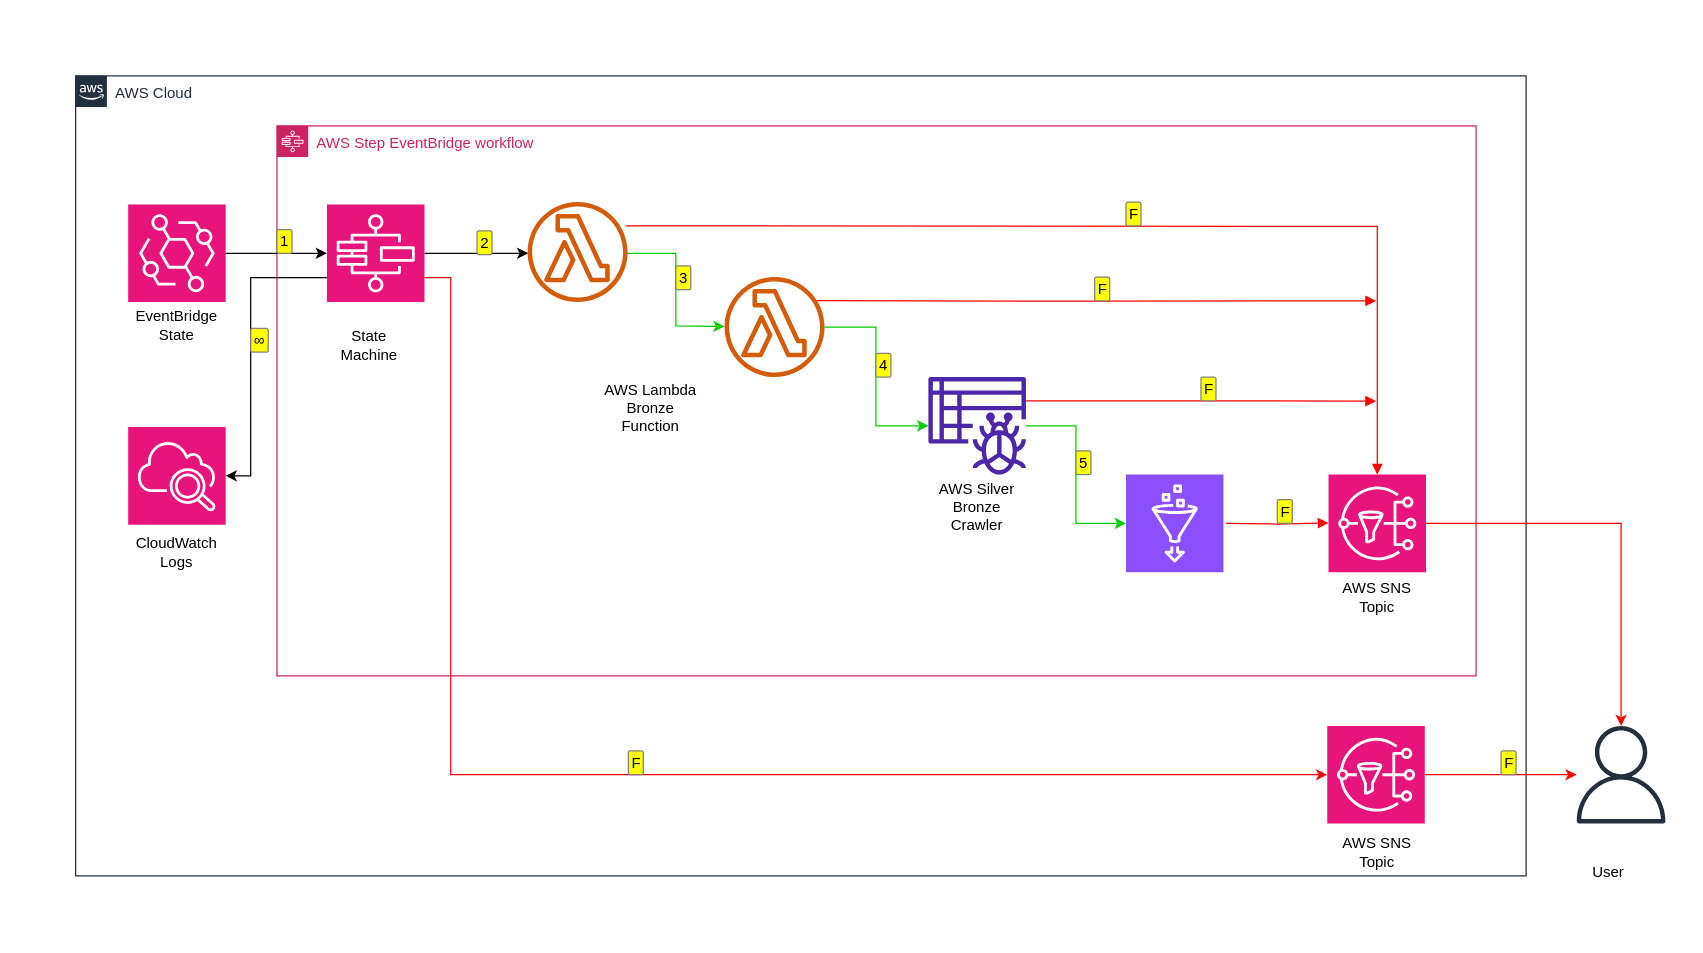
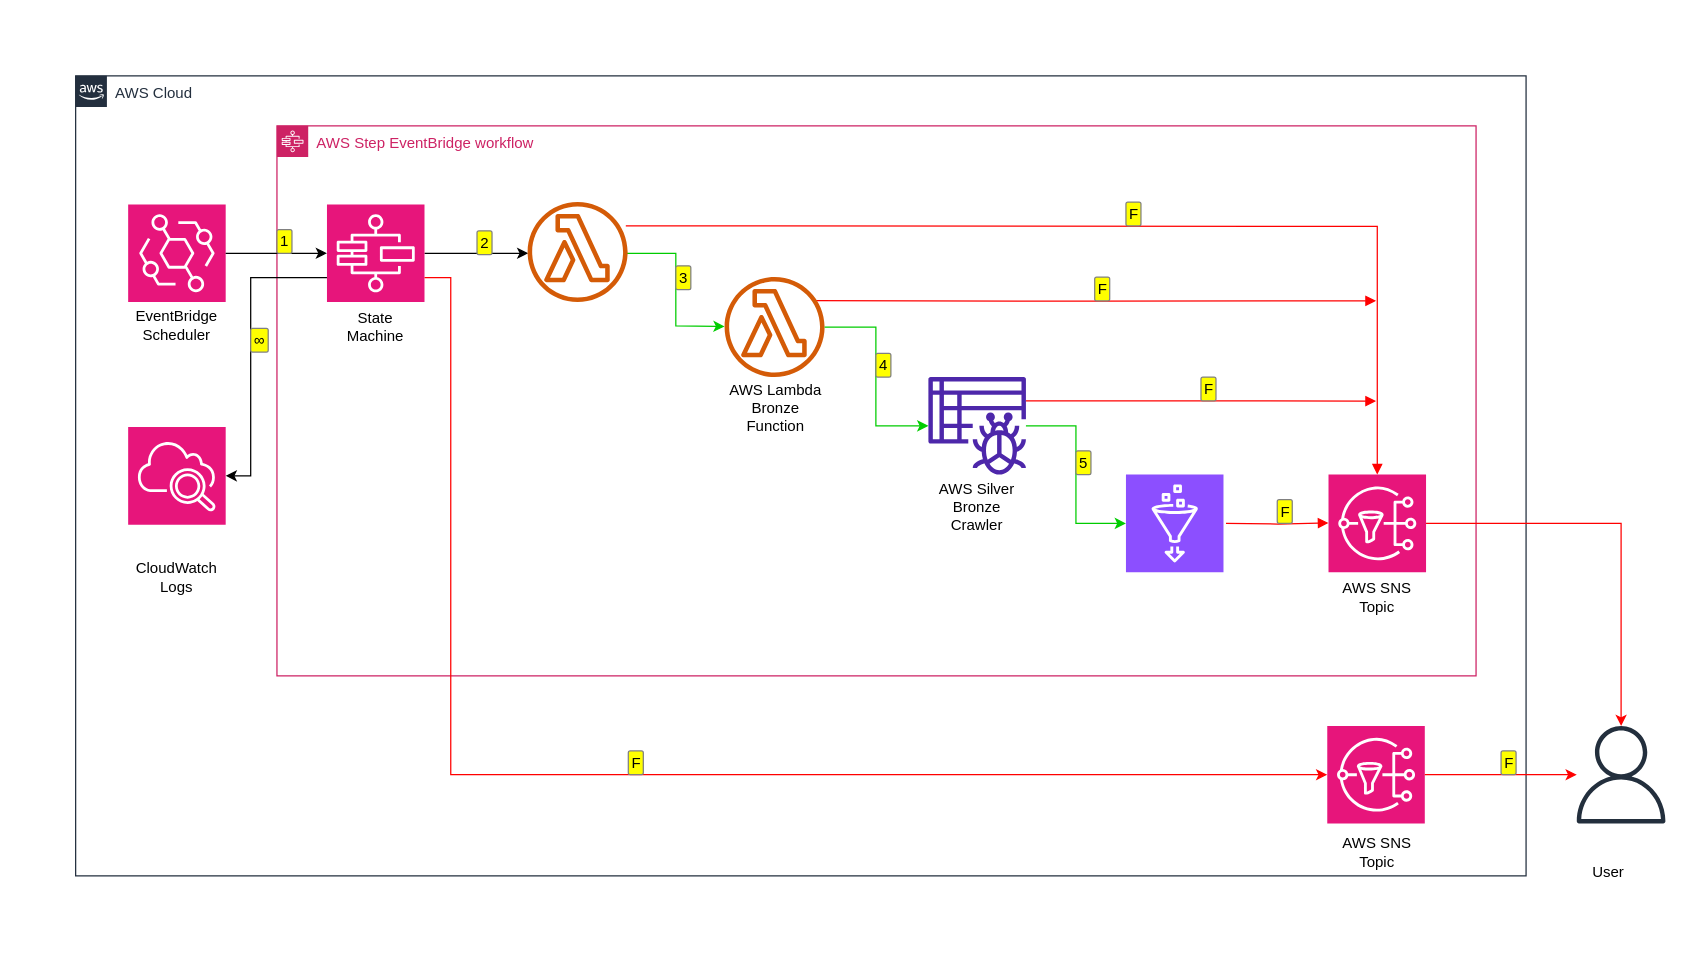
node "EventBridge State": label "EventBridge State" -> "EventBridge Scheduler"
node "State Machine": moved (369, 346) -> (376, 327)
node "AWS Lambda Bronze Function": moved (651, 408) -> (776, 408)
node "CloudWatch Logs": moved (177, 552) -> (177, 577)
